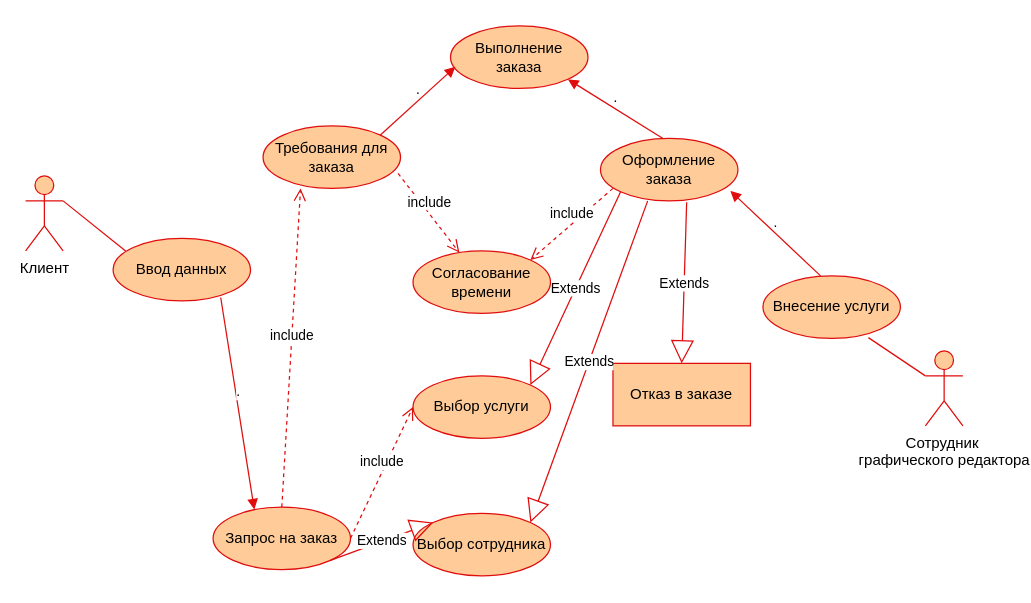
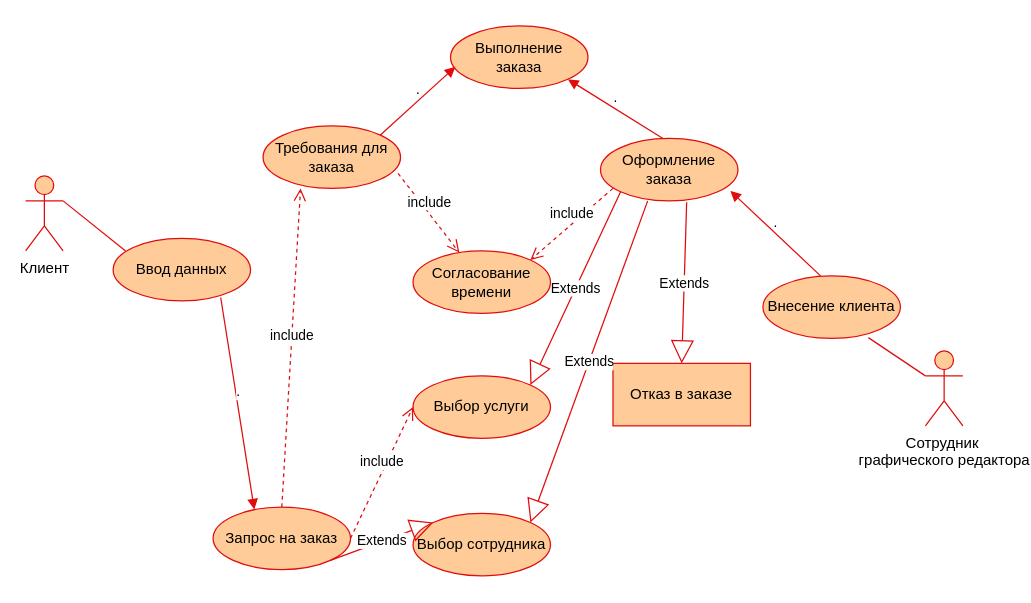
node "Внесение услуги": label "Внесение услуги" -> "Внесение клиента"
